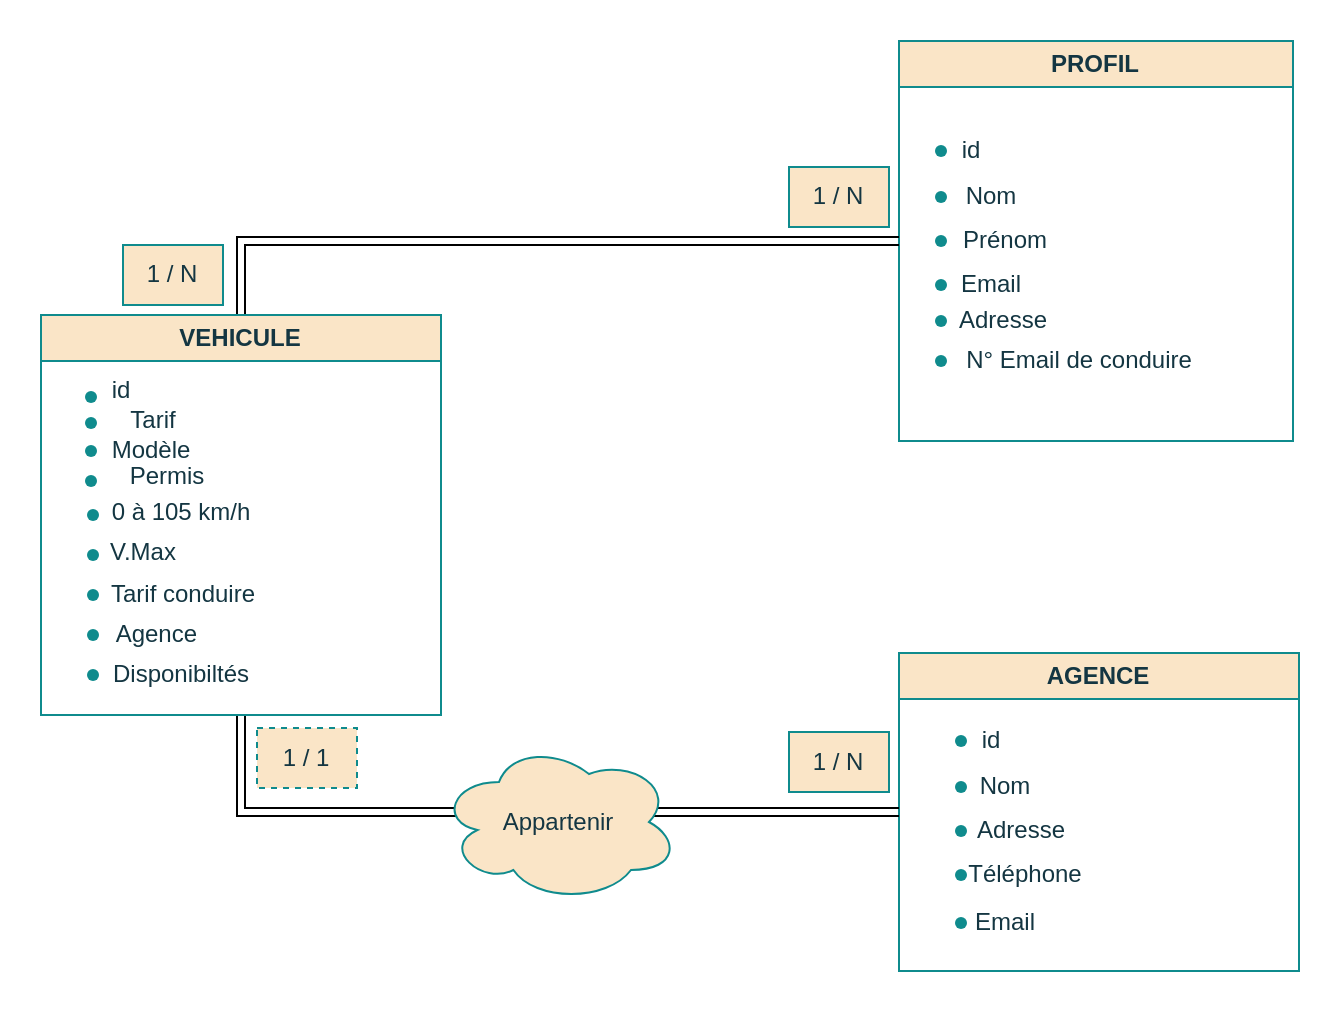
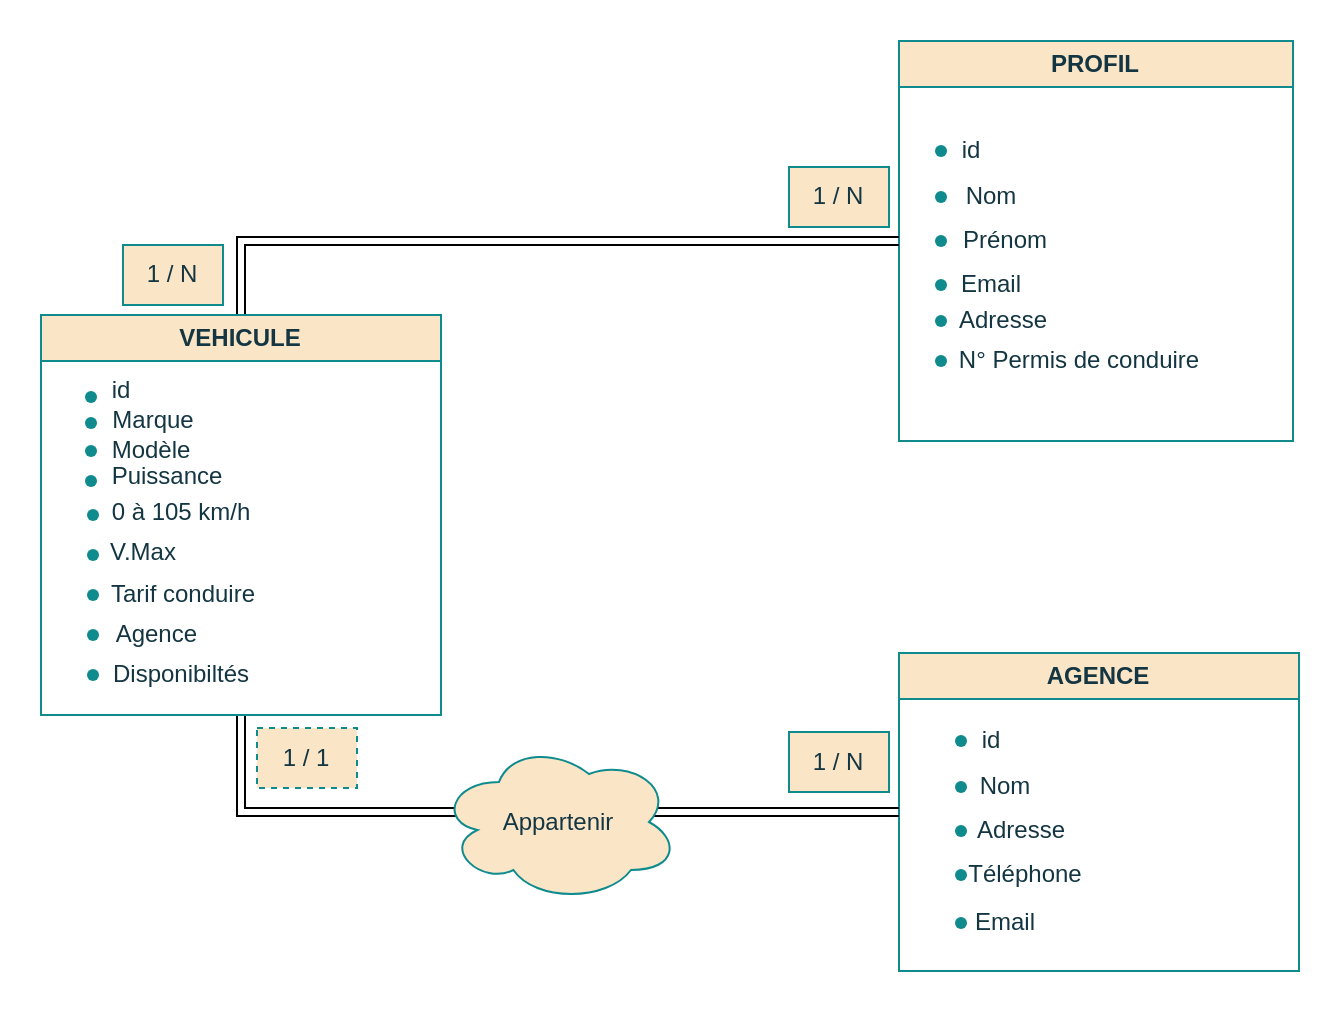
node "N° Email de conduire": label "N° Email de conduire" -> "N° Permis de conduire"
node "Tarif": label "Tarif" -> "Marque"
node "Permis": label "Permis" -> "Puissance"
